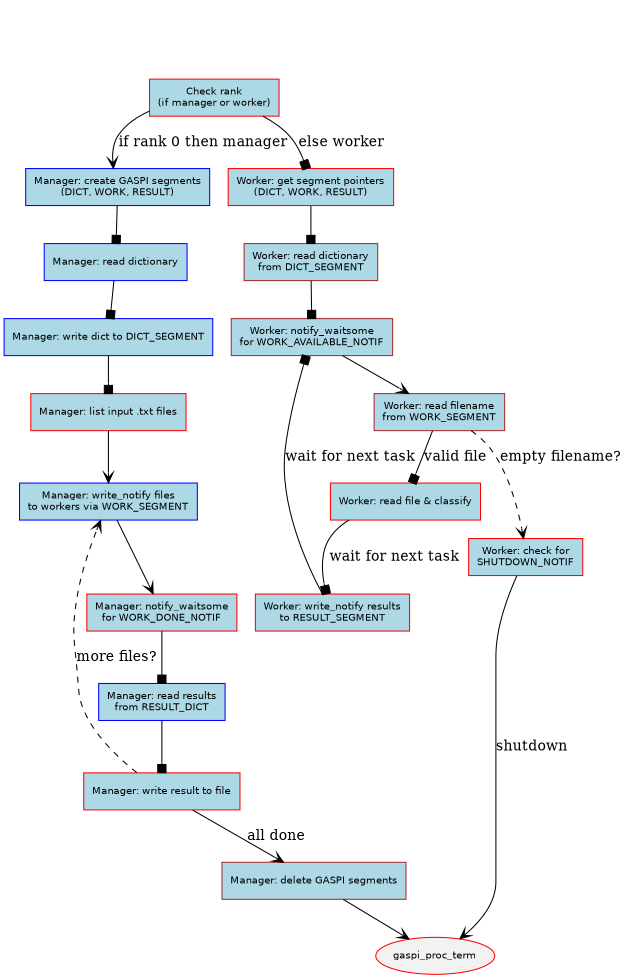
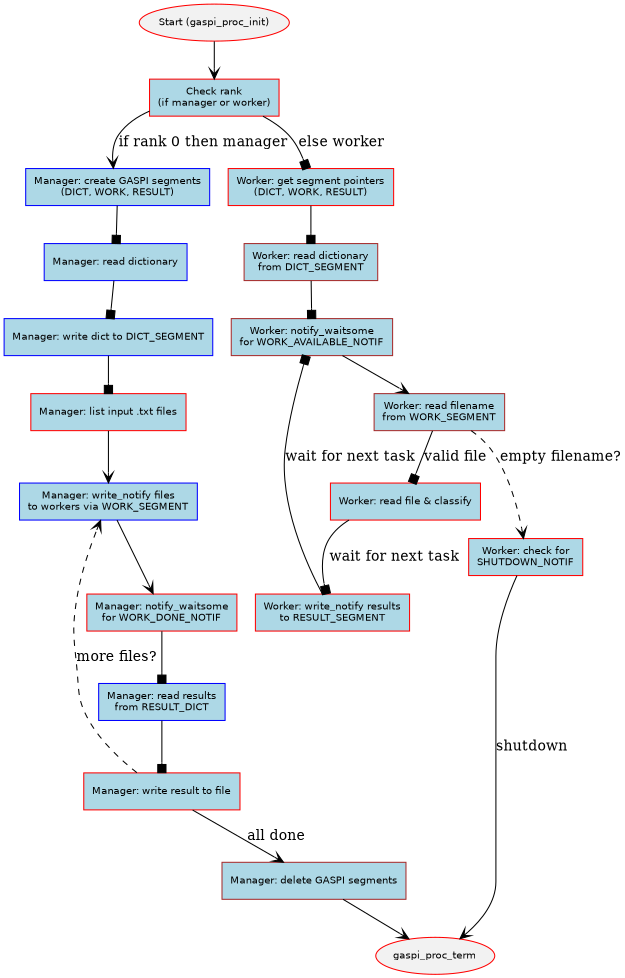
node "Start (gaspi_proc_init)": added
